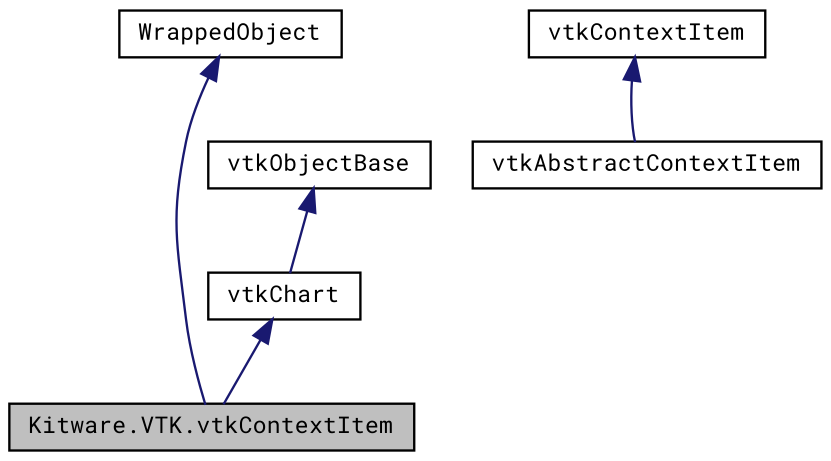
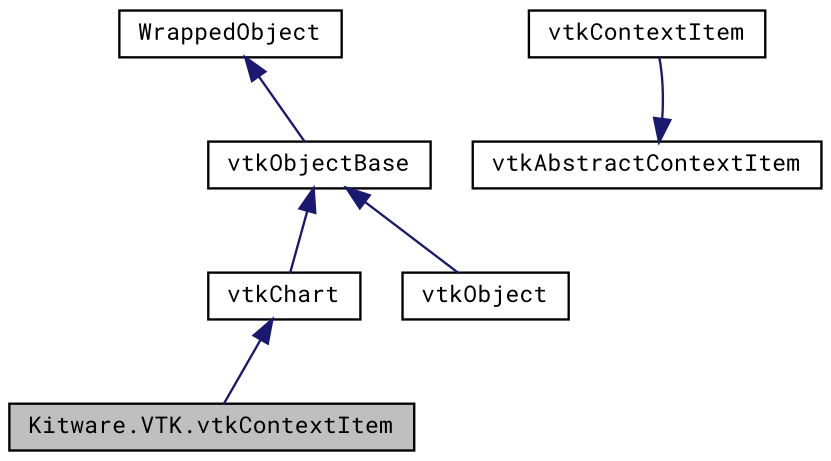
edge "vtkAbstractContextItem" -> "vtkContextItem": reversed
edge "Kitware.VTK.vtkContextItem" -> "WrappedObject": now "vtkObjectBase" -> "WrappedObject"
node "vtkObject": added
